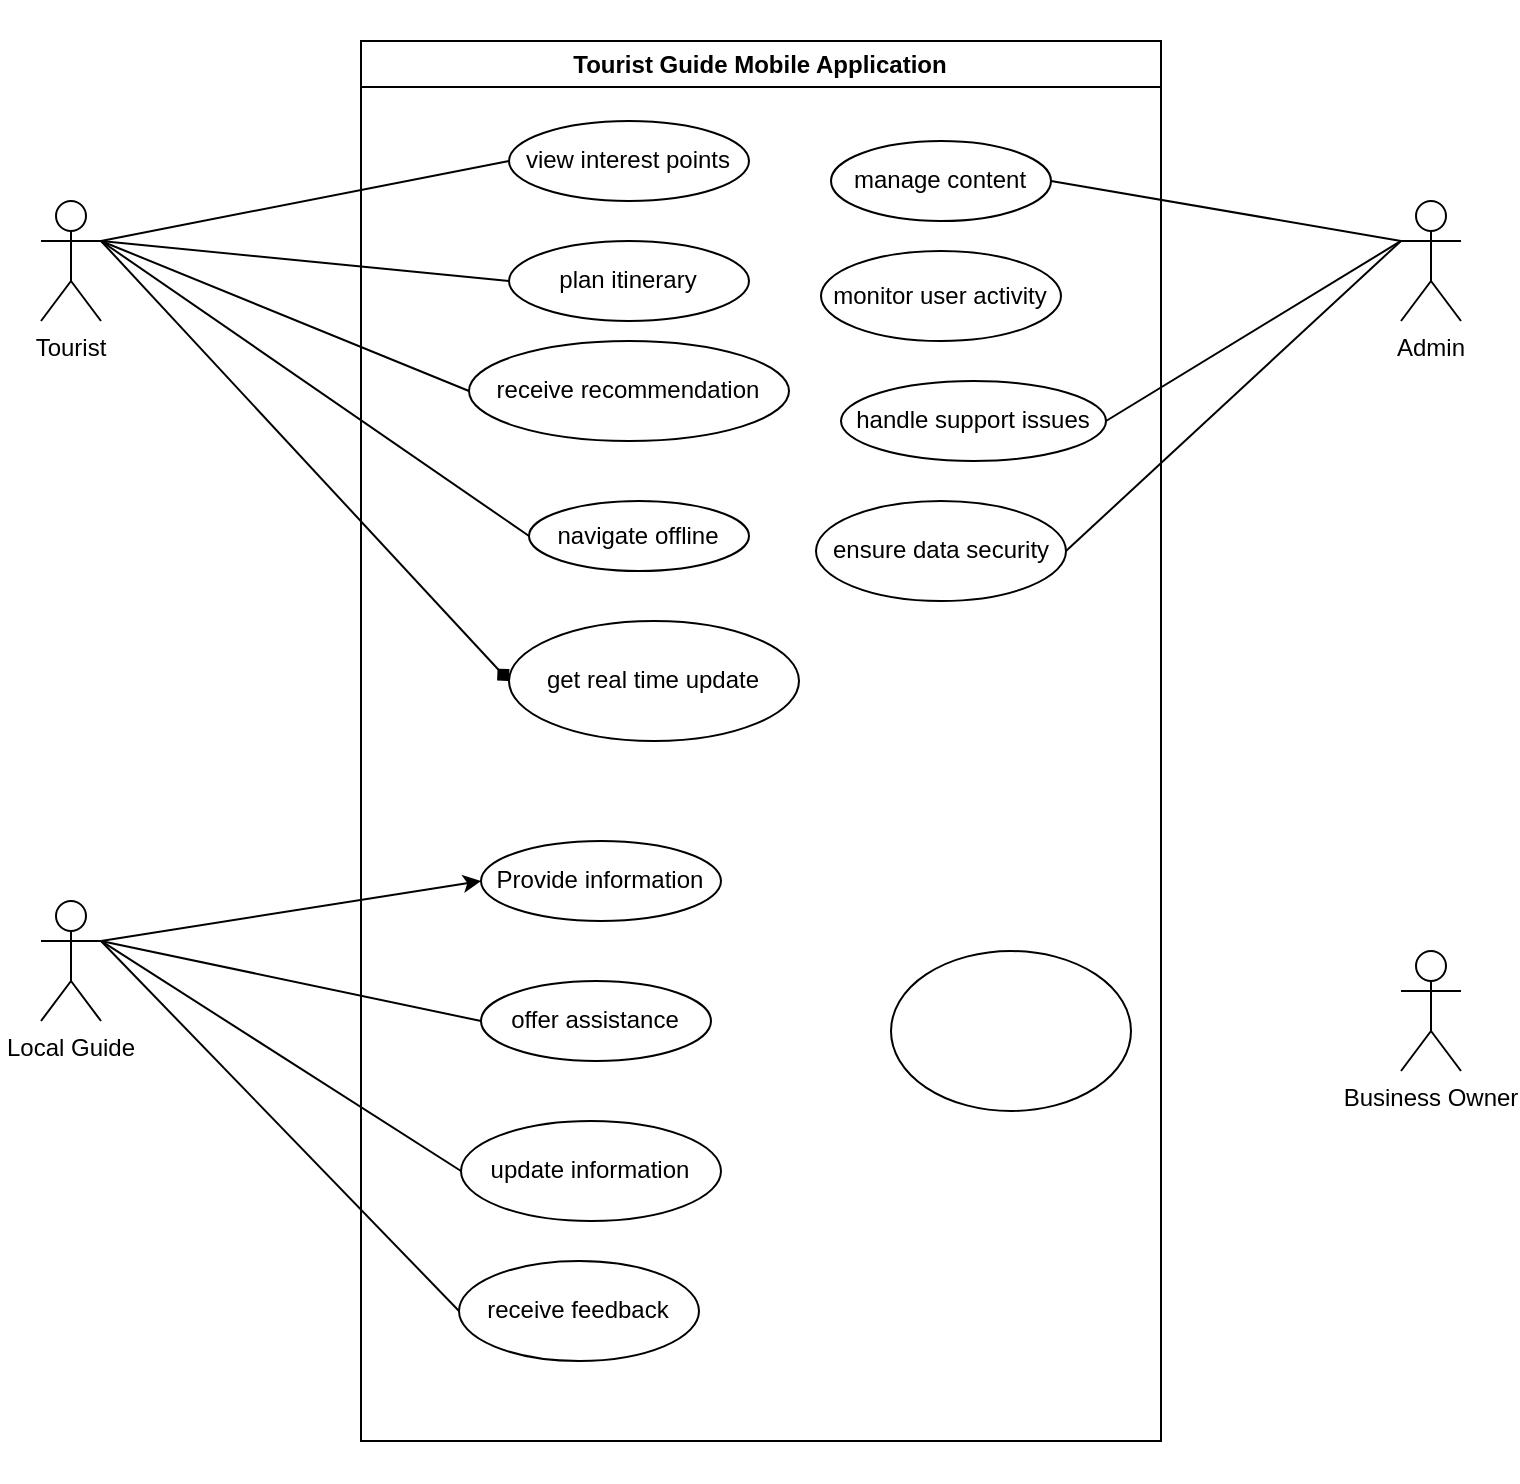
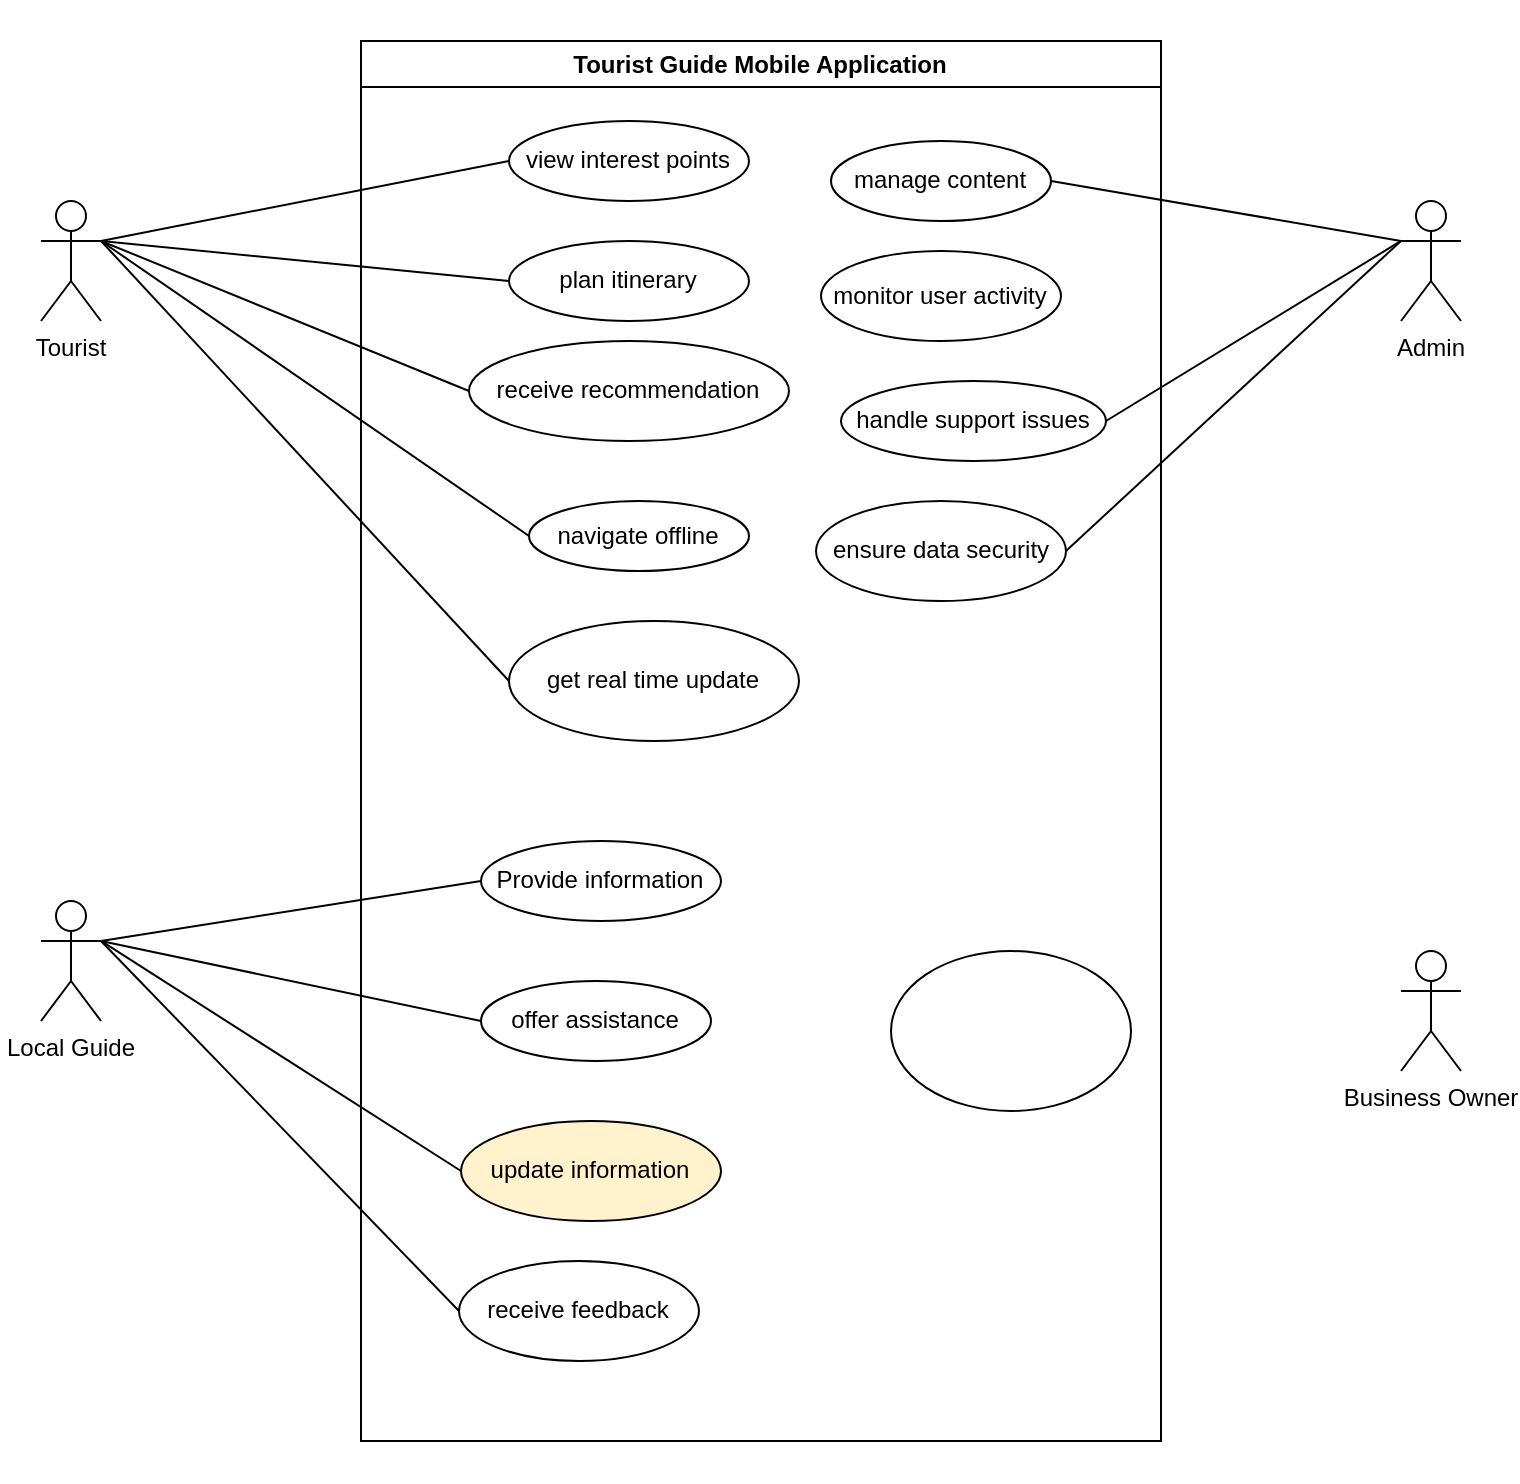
edge "Tourist" -> "get real time update": arrowhead diamond -> none
edge "Local Guide" -> "Provide information": arrowhead classic -> none
node "update information": fillcolor #ffffff -> #fff2cc
